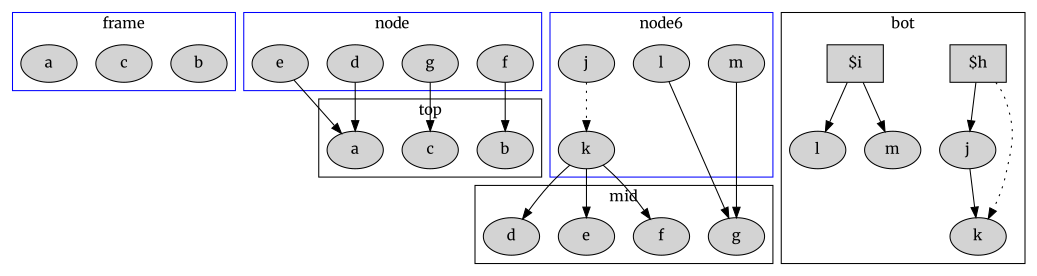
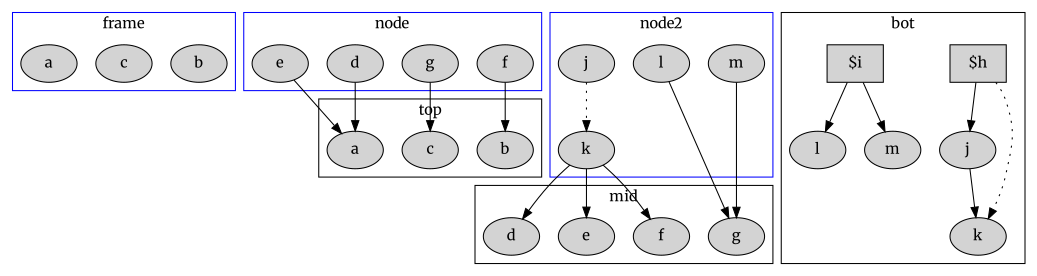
cluster "node6": label "node6" -> "node2"
